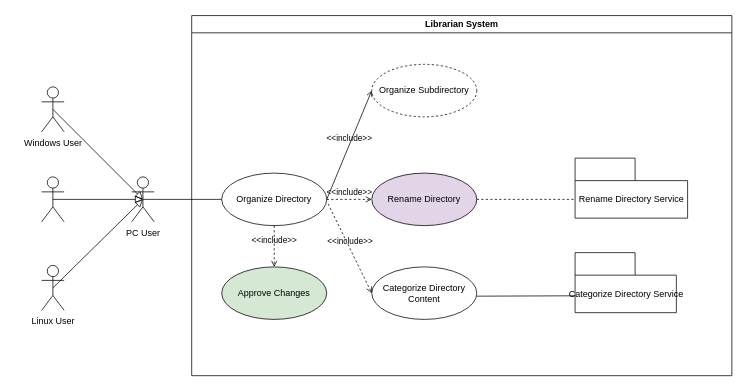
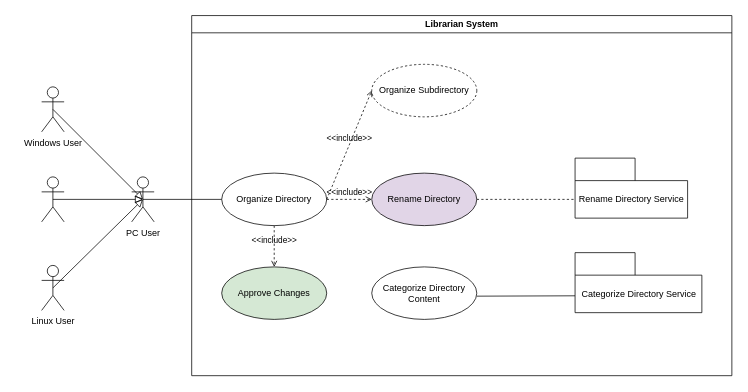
edge "Organize Directory" -> "Organize Subdirectory": style solid -> dashed
edge "Organize Directory" -> "Categorize Directory Content": removed, label "<<include>>"
node "Categorize Directory Service": size 101x60 -> 127x60
